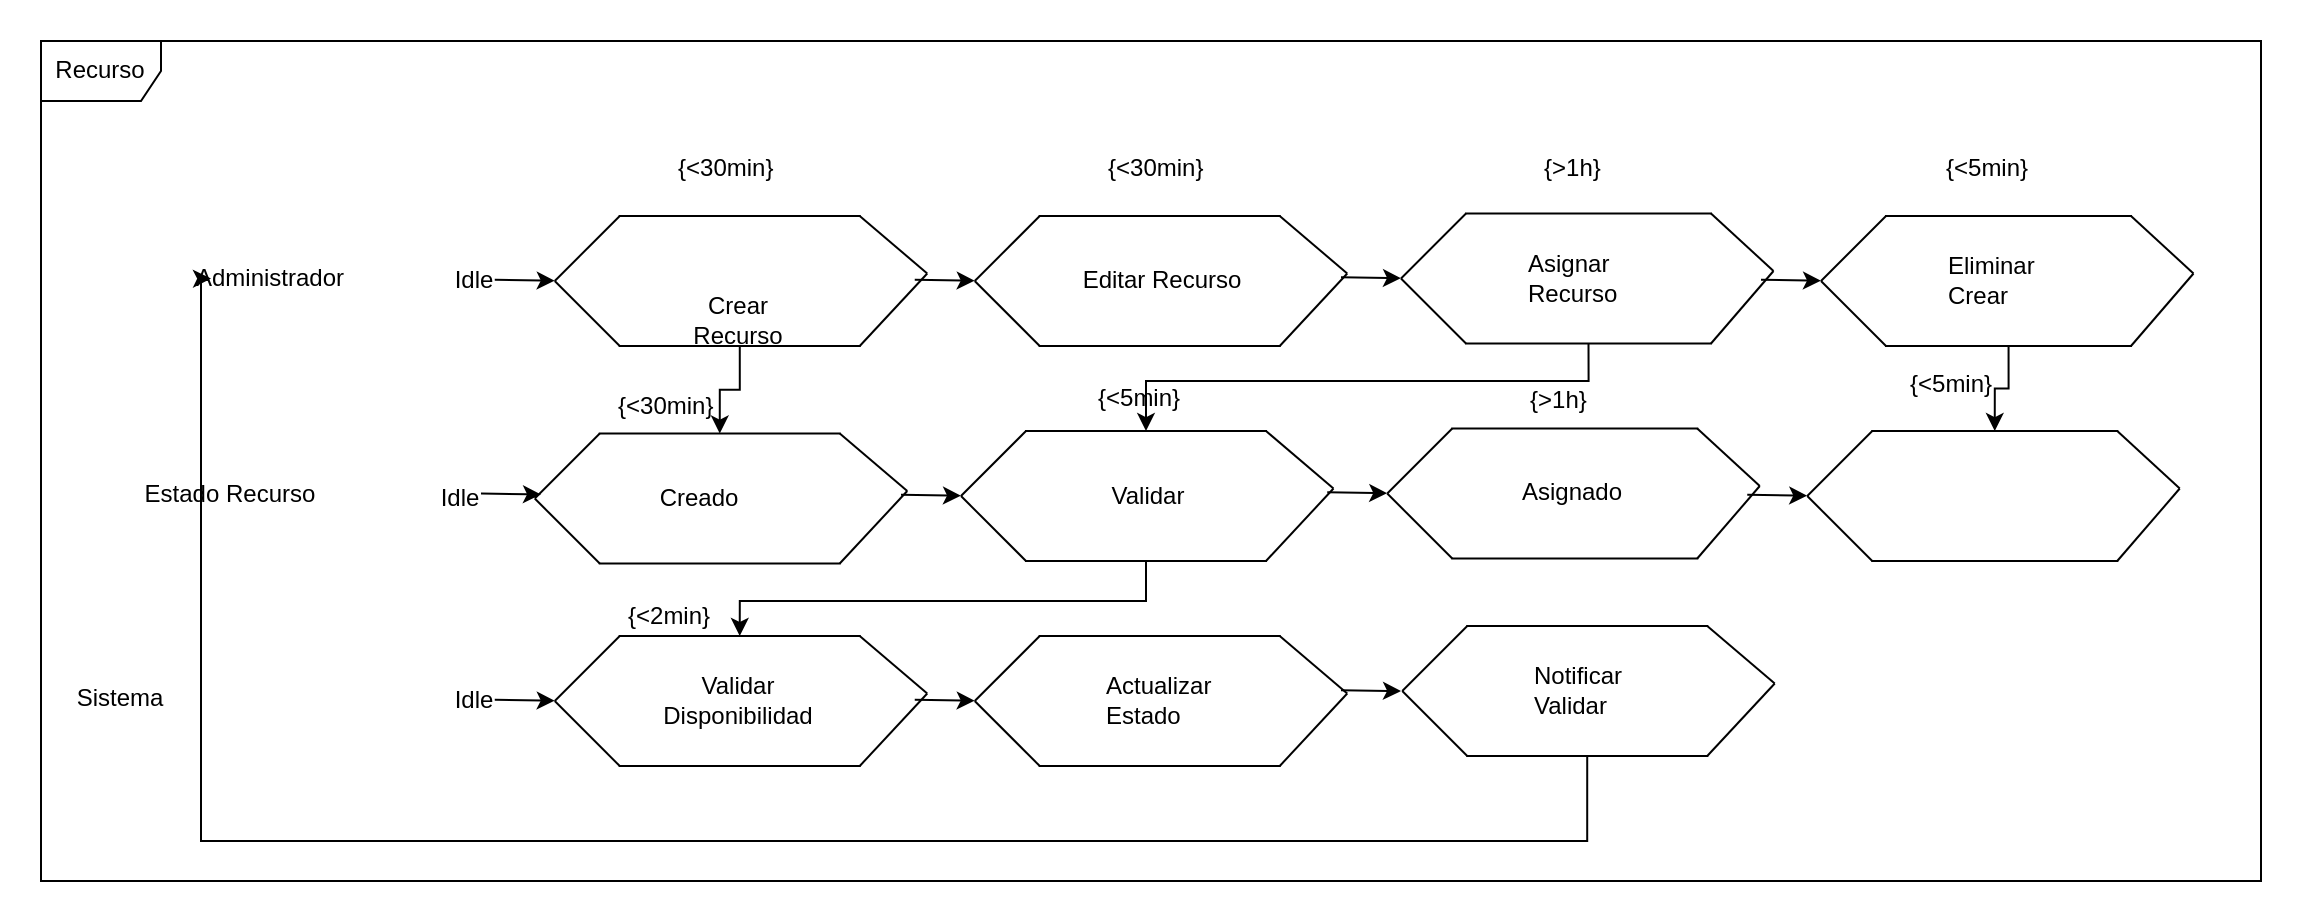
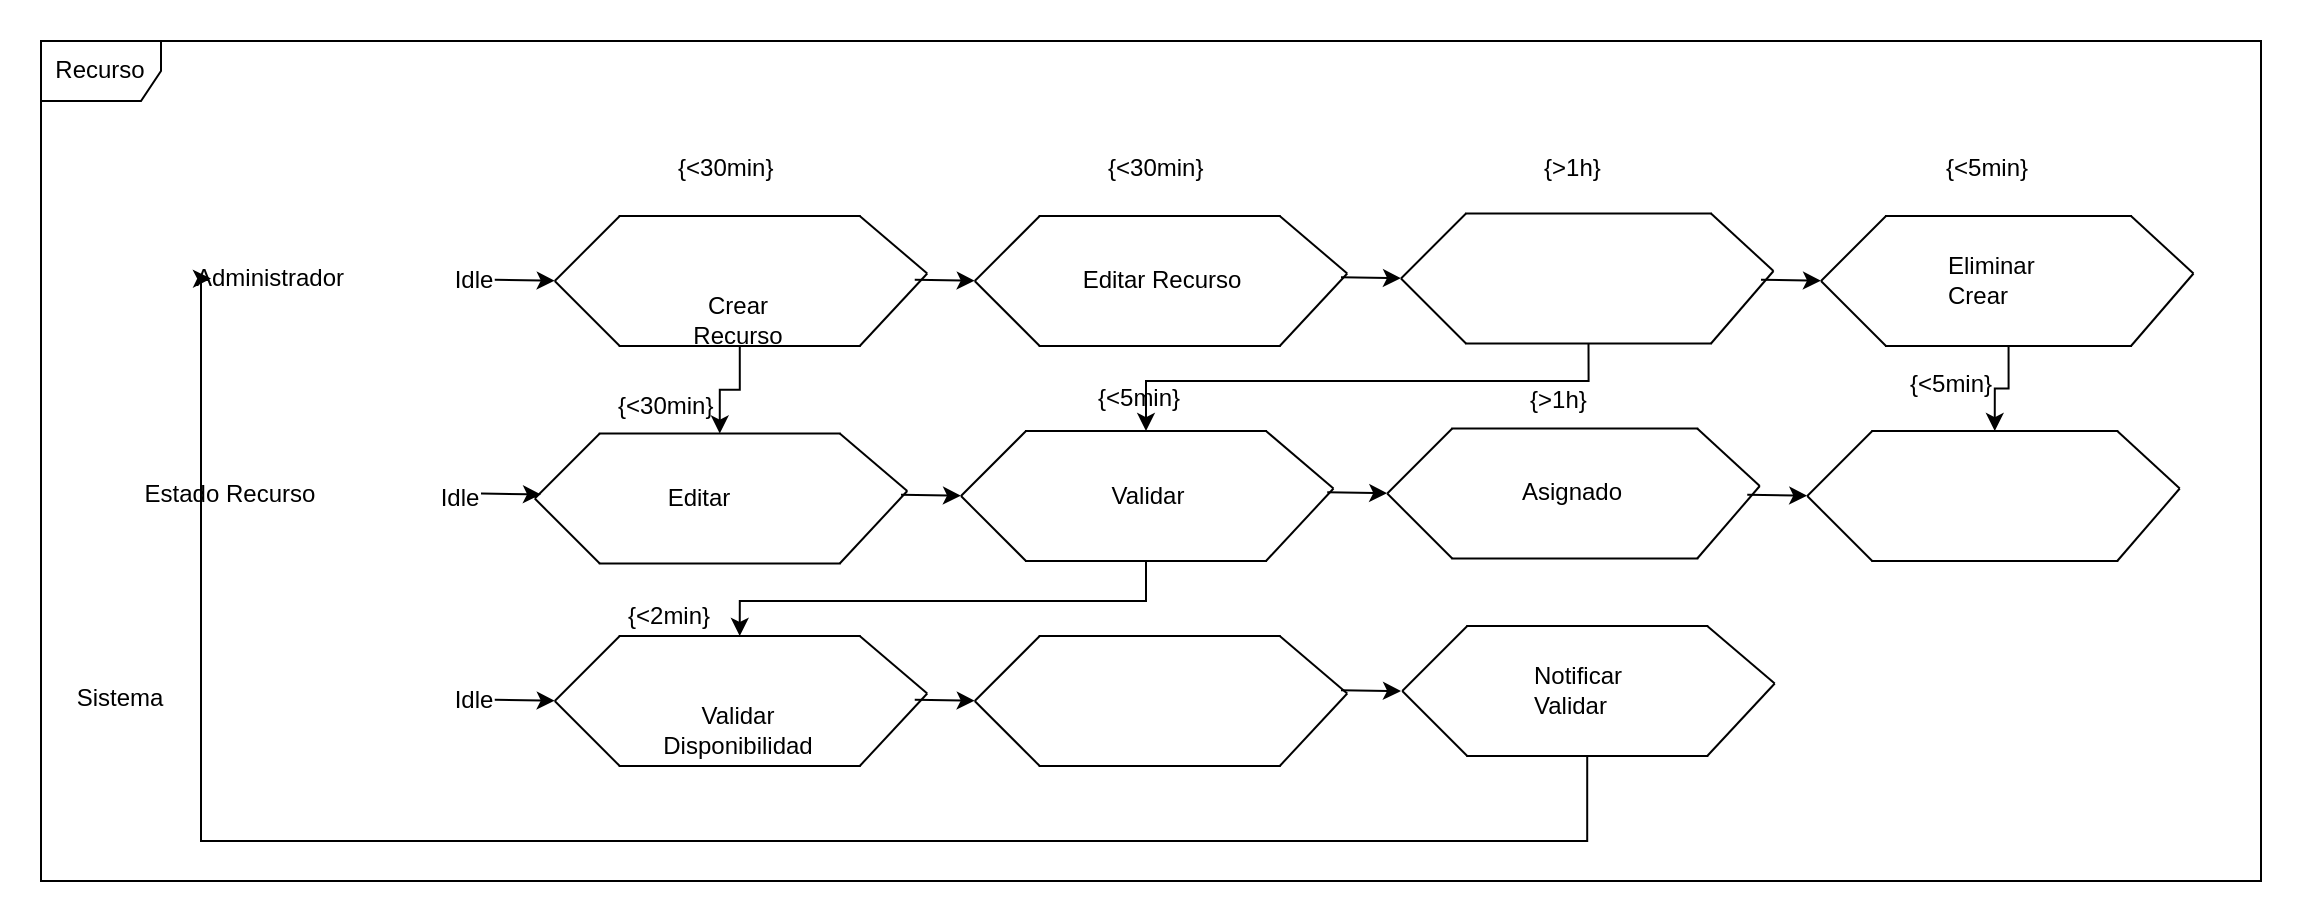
node "Asignar Recurso": removed
node "Creado": label "Creado" -> "Editar"
node "Validar Disponibilidad": moved (740, 701) -> (740, 731)
node "Actualizar Estado": removed
